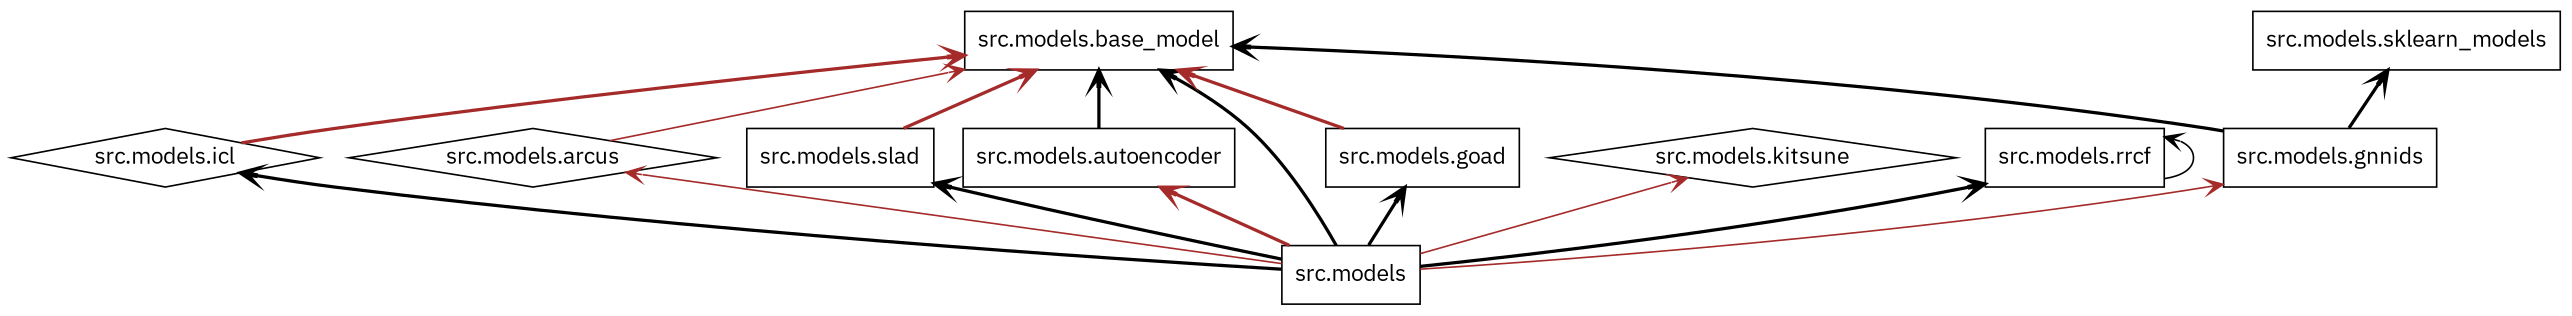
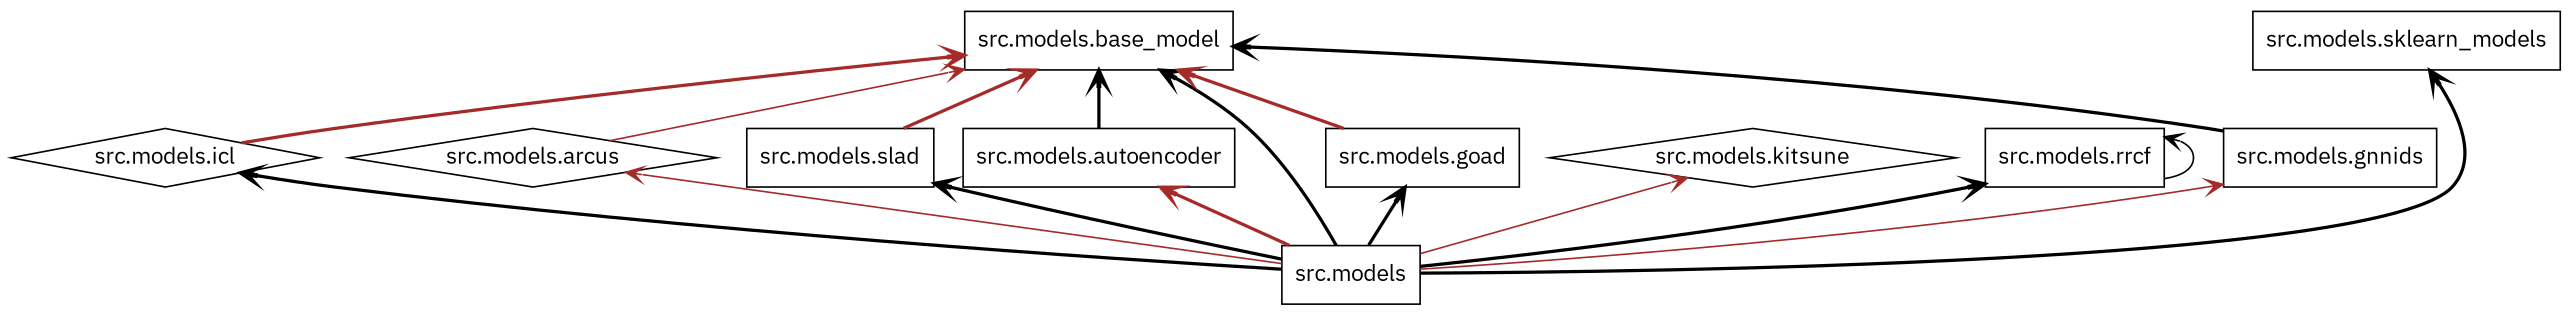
edge "src.models.gnnids" -> "src.models.sklearn_models": now "src.models" -> "src.models.sklearn_models"
